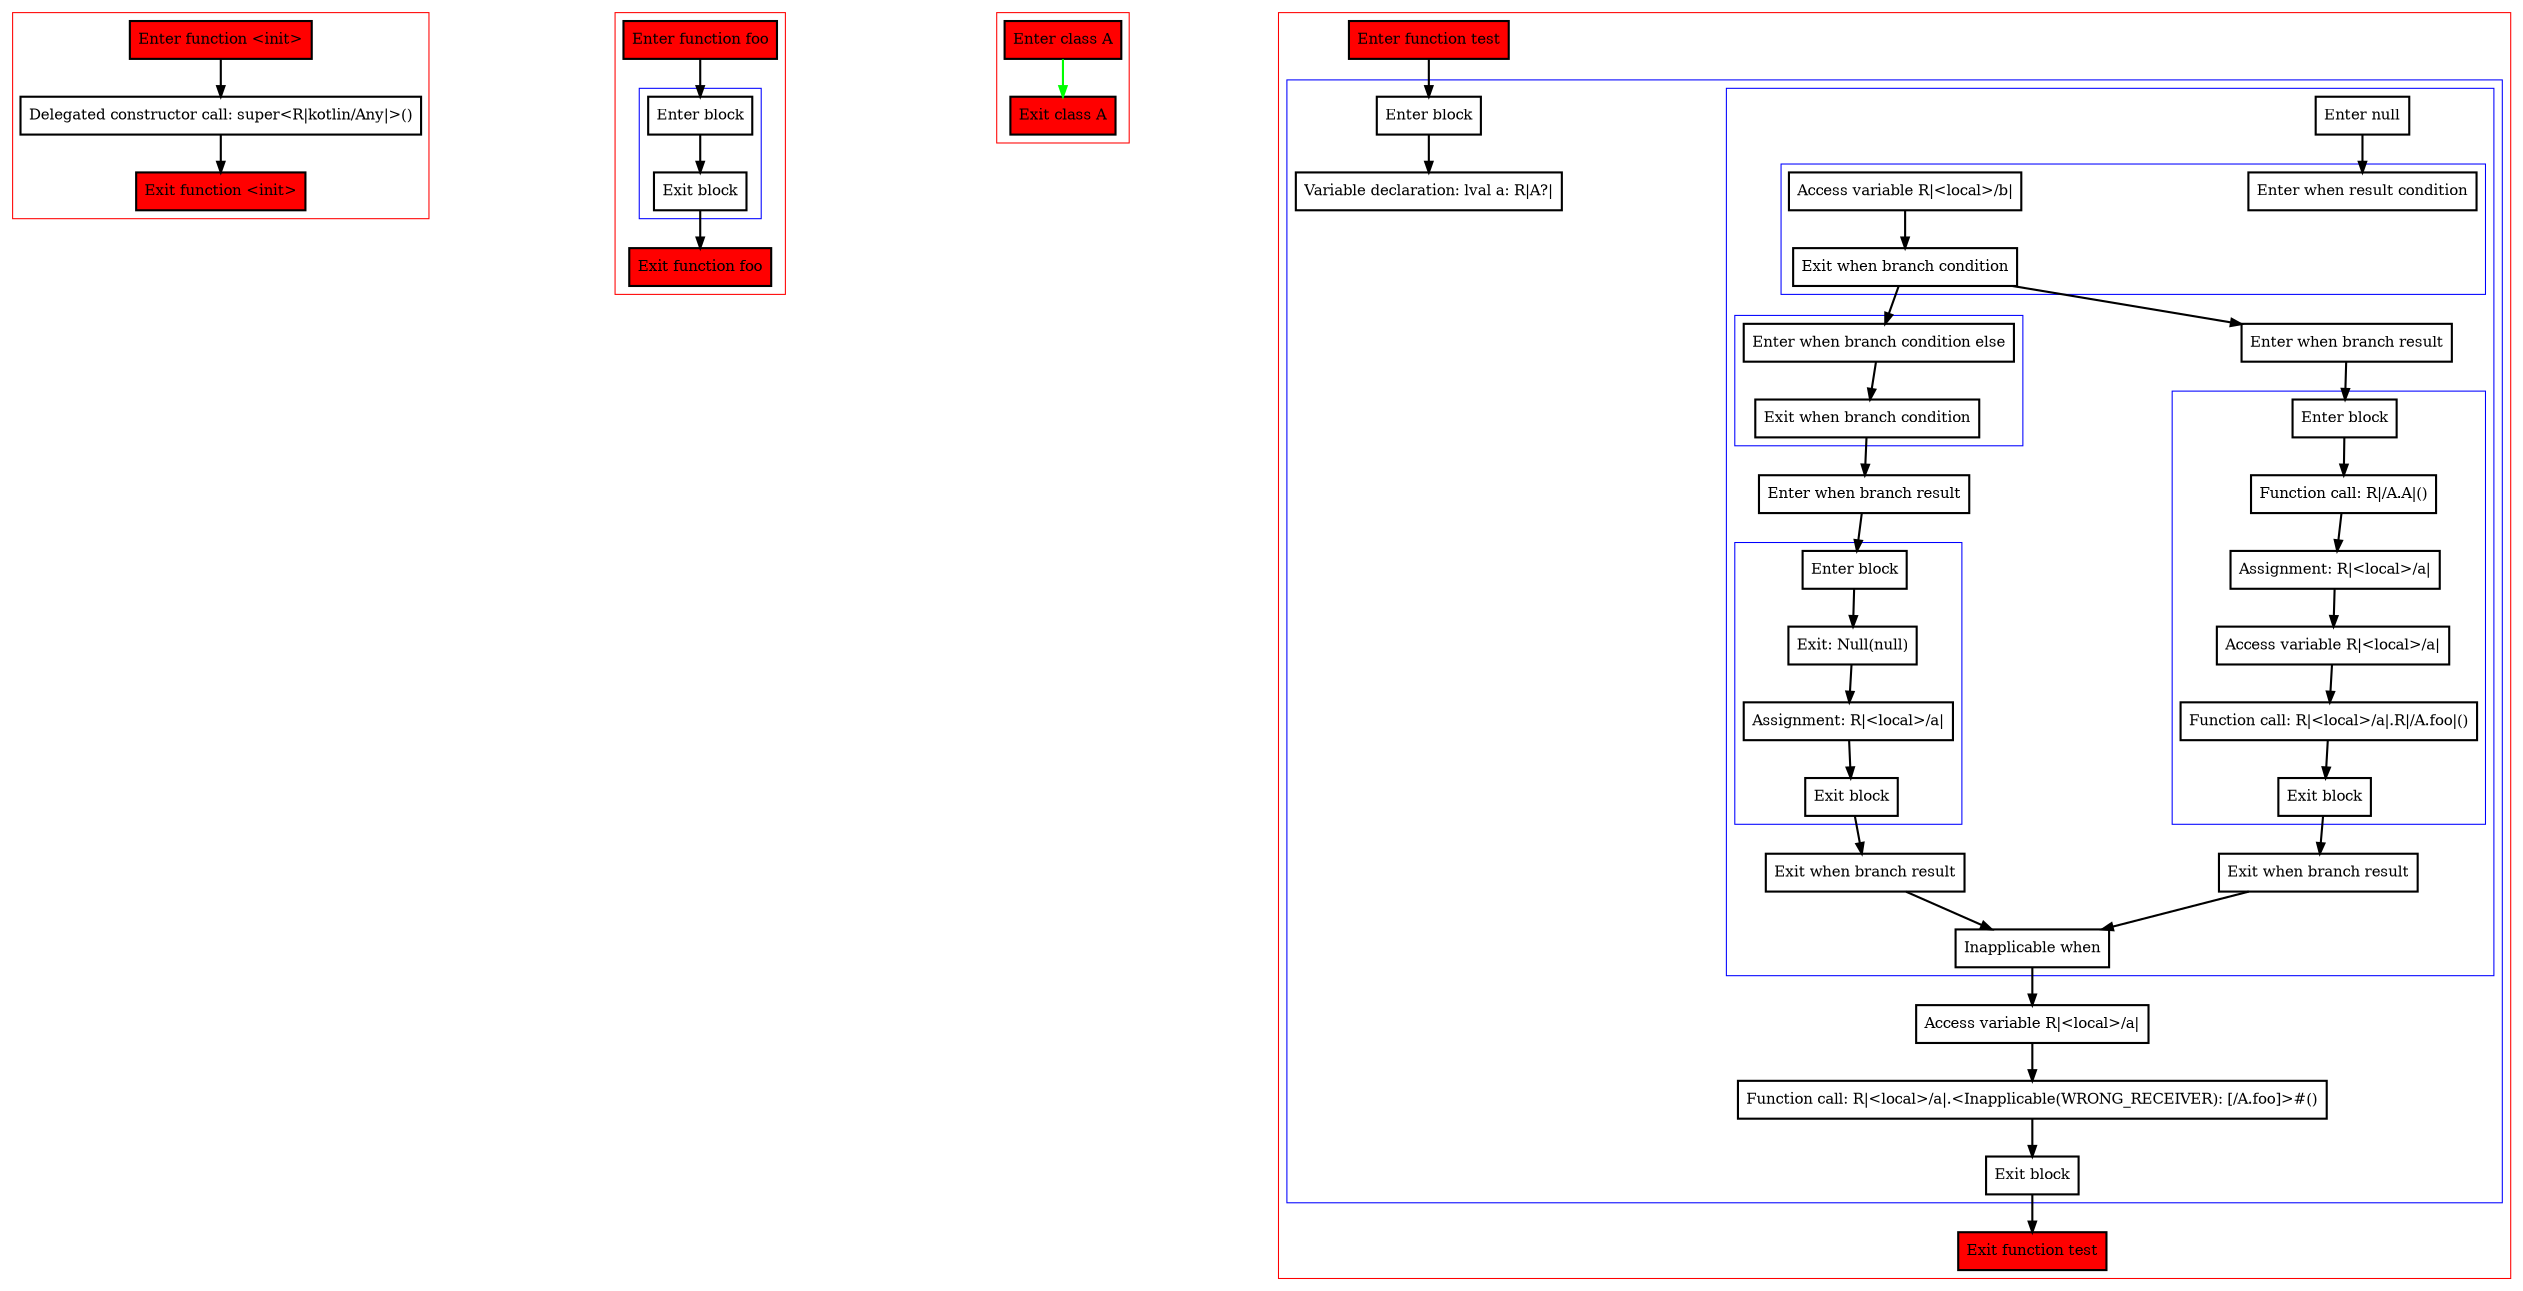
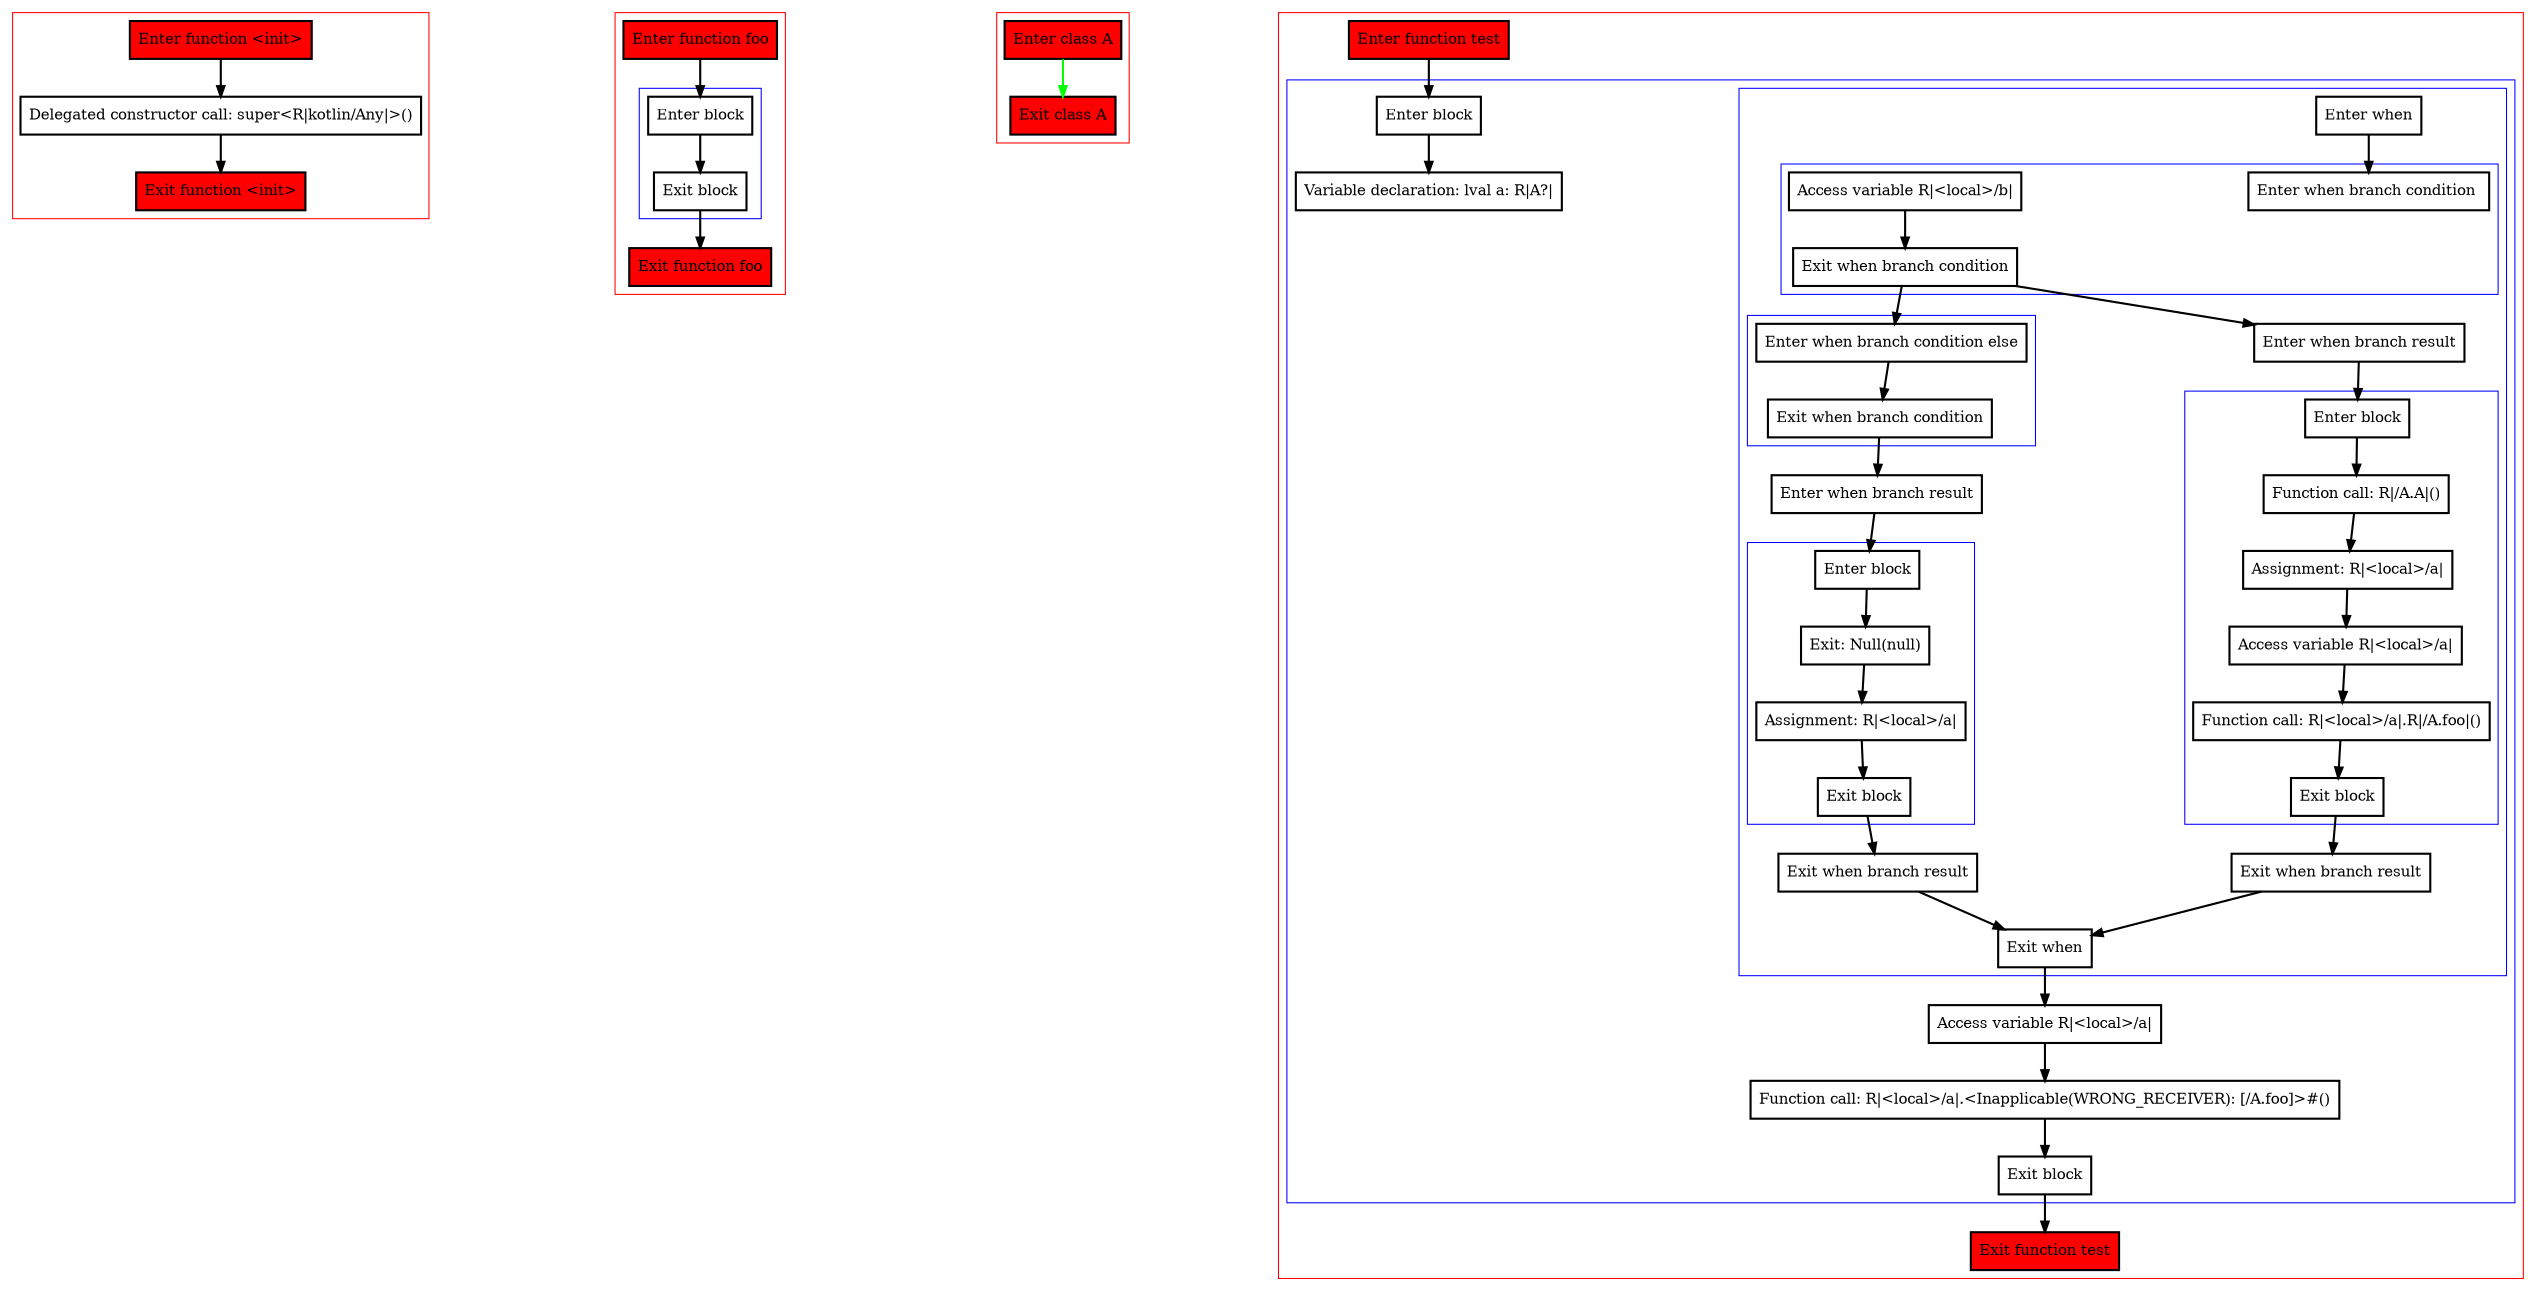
node "Enter null": label "Enter null" -> "Enter when"
node "Enter when result condition": label "Enter when result condition" -> "Enter when branch condition"
node "Inapplicable when": label "Inapplicable when" -> "Exit when"
